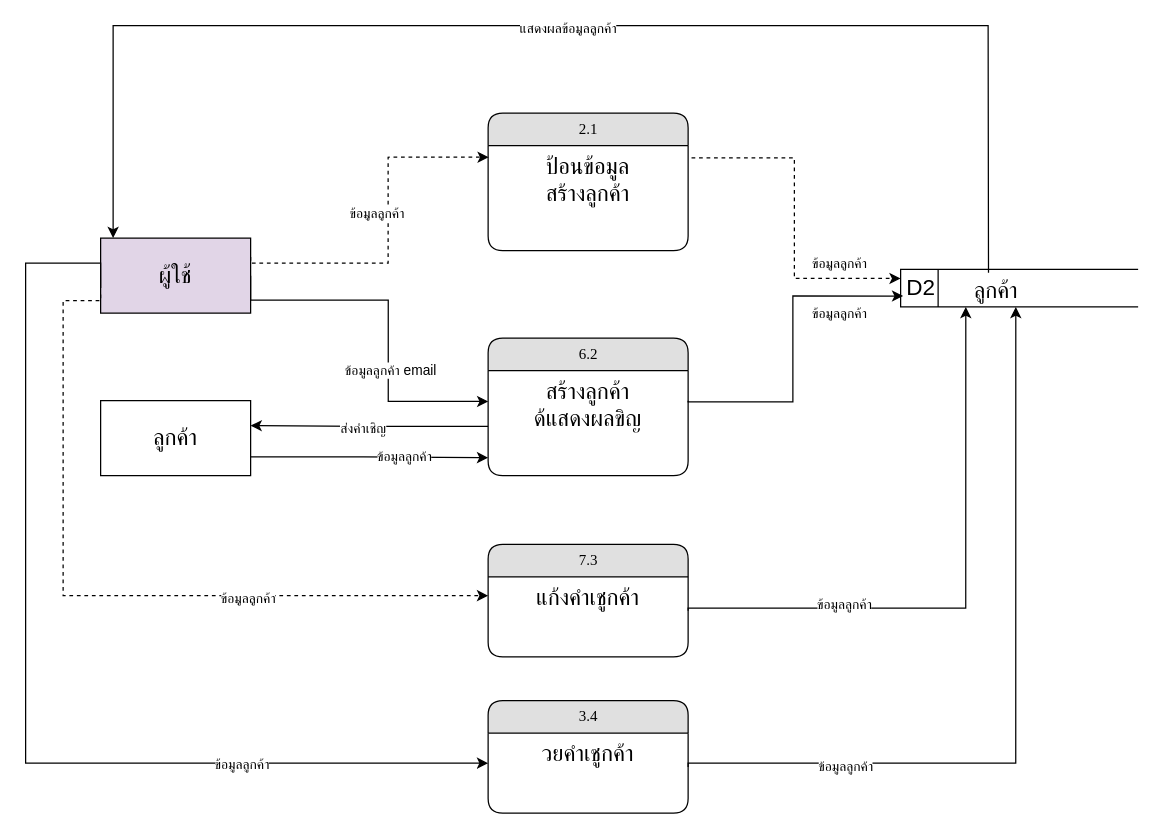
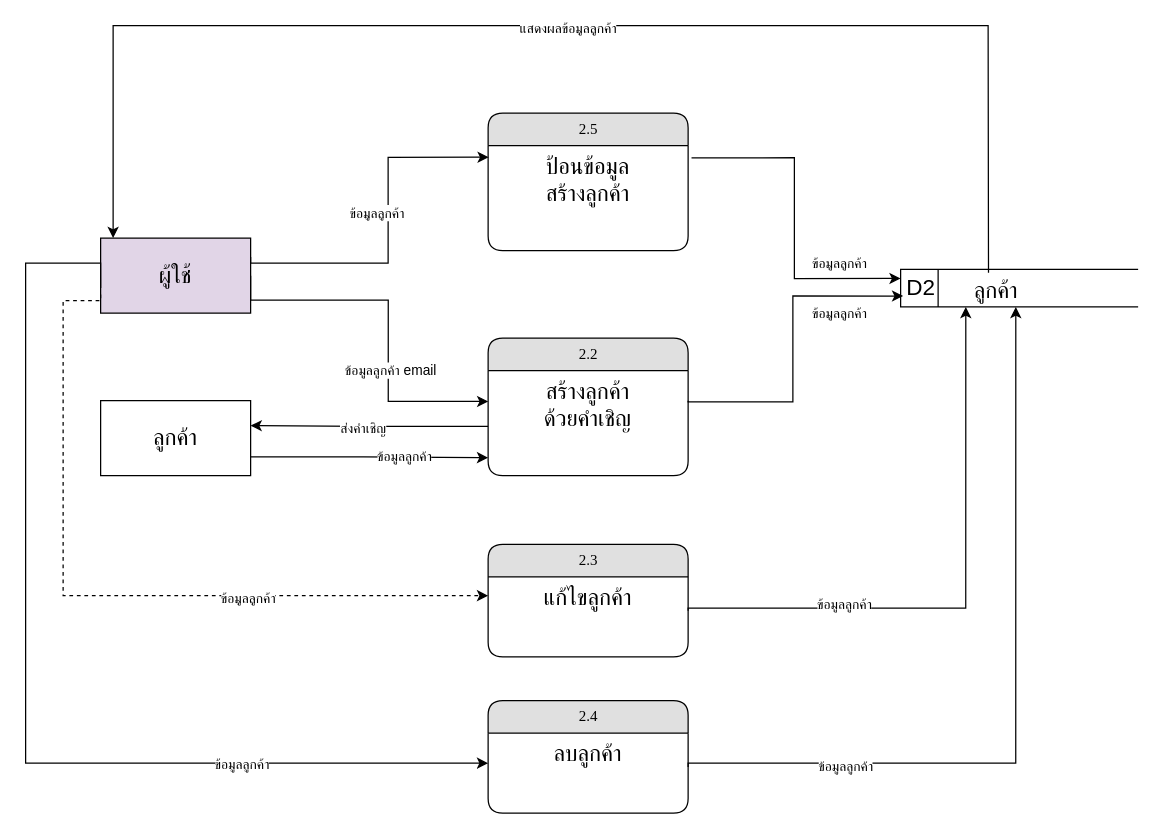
node "2.1": label "2.1" -> "2.5"
edge "ป้อนข้อมูล สร้างลูกค้า" -> "D2": style dashed -> solid
edge "ผู้ใช้" -> "ป้อนข้อมูล สร้างลูกค้า": style dashed -> solid
node "6.2": label "6.2" -> "2.2"
node "สร้างลูกค้า ด้แสดงผลขิญ": label "สร้างลูกค้า ด้แสดงผลขิญ" -> "สร้างลูกค้า ด้วยคำเชิญ"
node "7.3": label "7.3" -> "2.3"
node "แก้งคำเชูกค้า": label "แก้งคำเชูกค้า" -> "แก้ไขลูกค้า"
node "3.4": label "3.4" -> "2.4"
node "วยคำเชูกค้า": label "วยคำเชูกค้า" -> "ลบลูกค้า"
